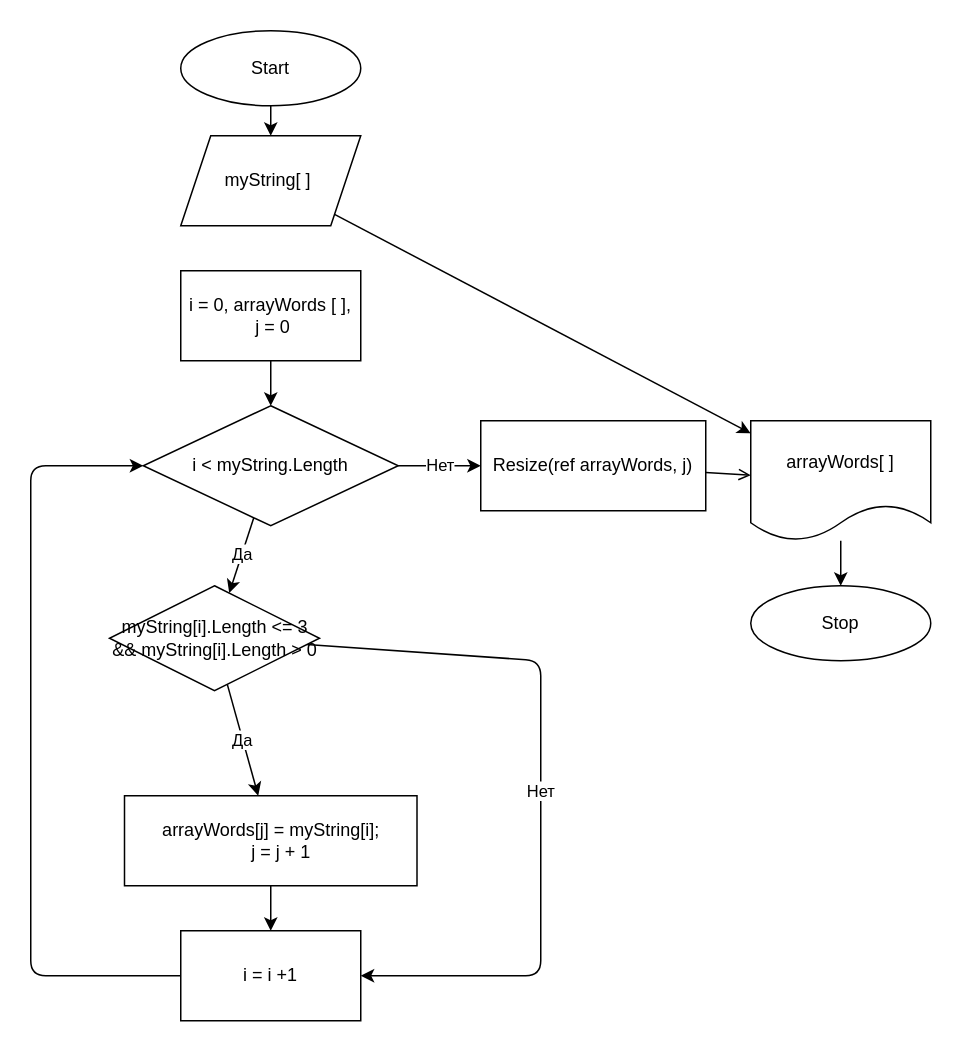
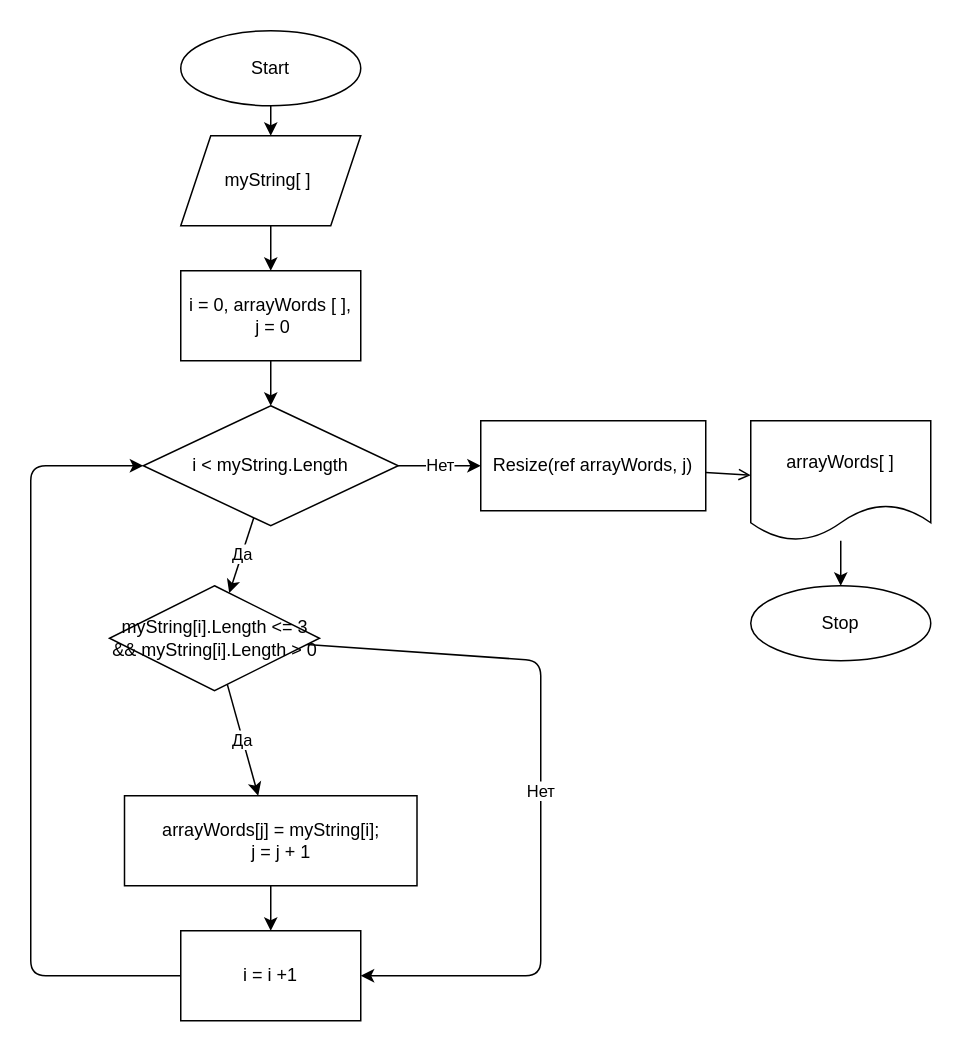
edge "myString[ ]" -> "arrayWords[ ]": now "myString[ ]" -> "i = 0, arrayWords [ ], j = 0"
